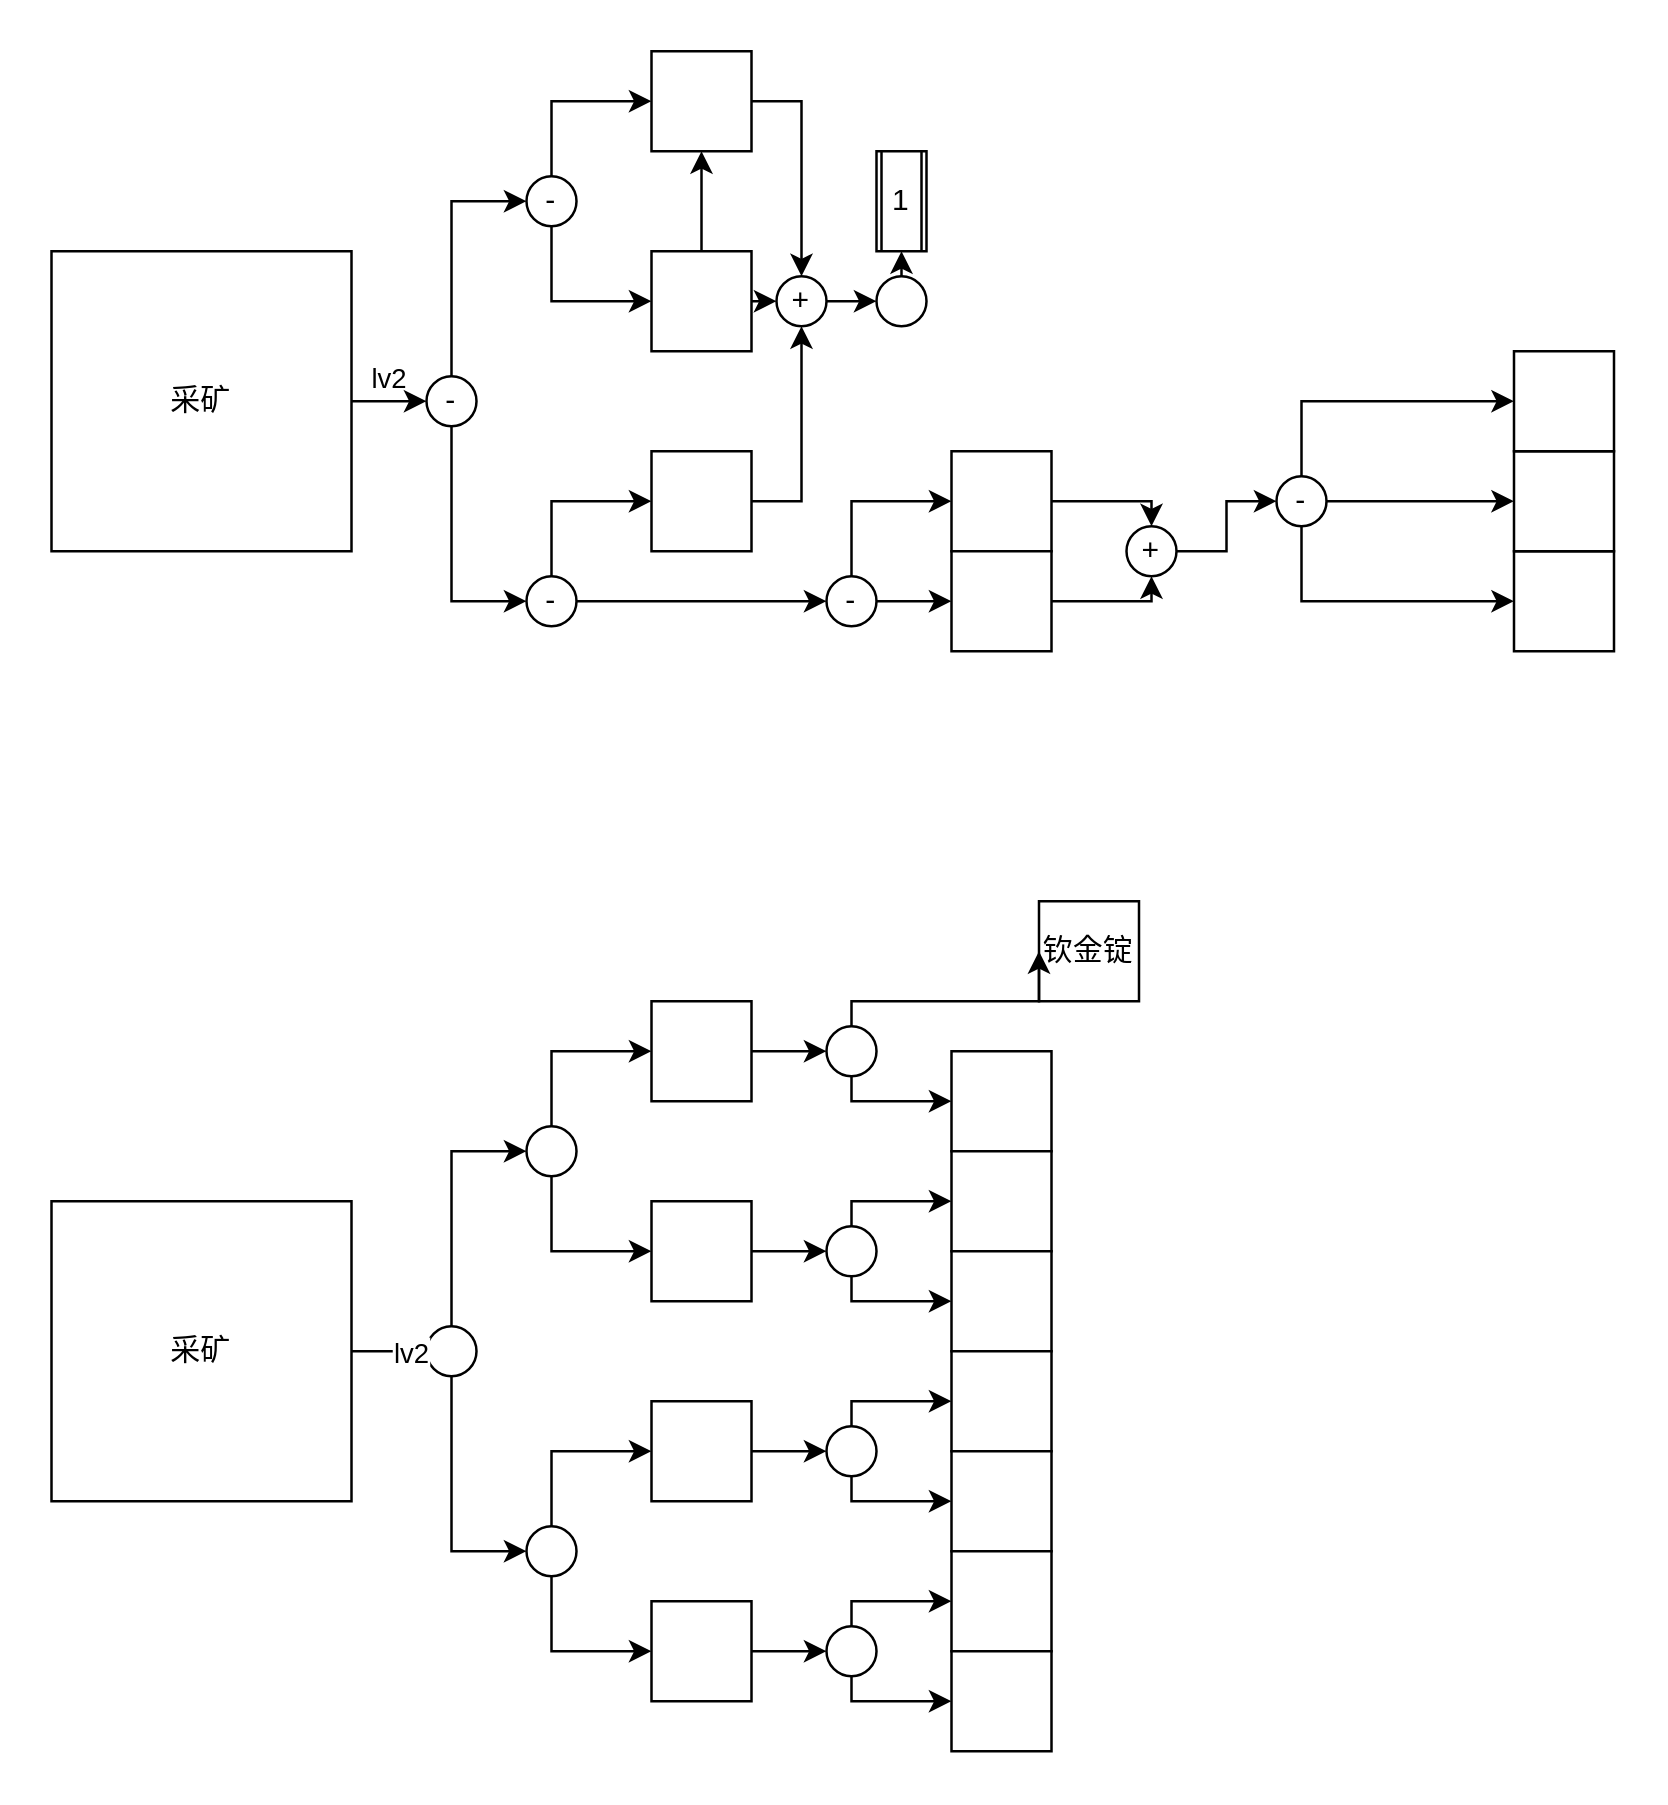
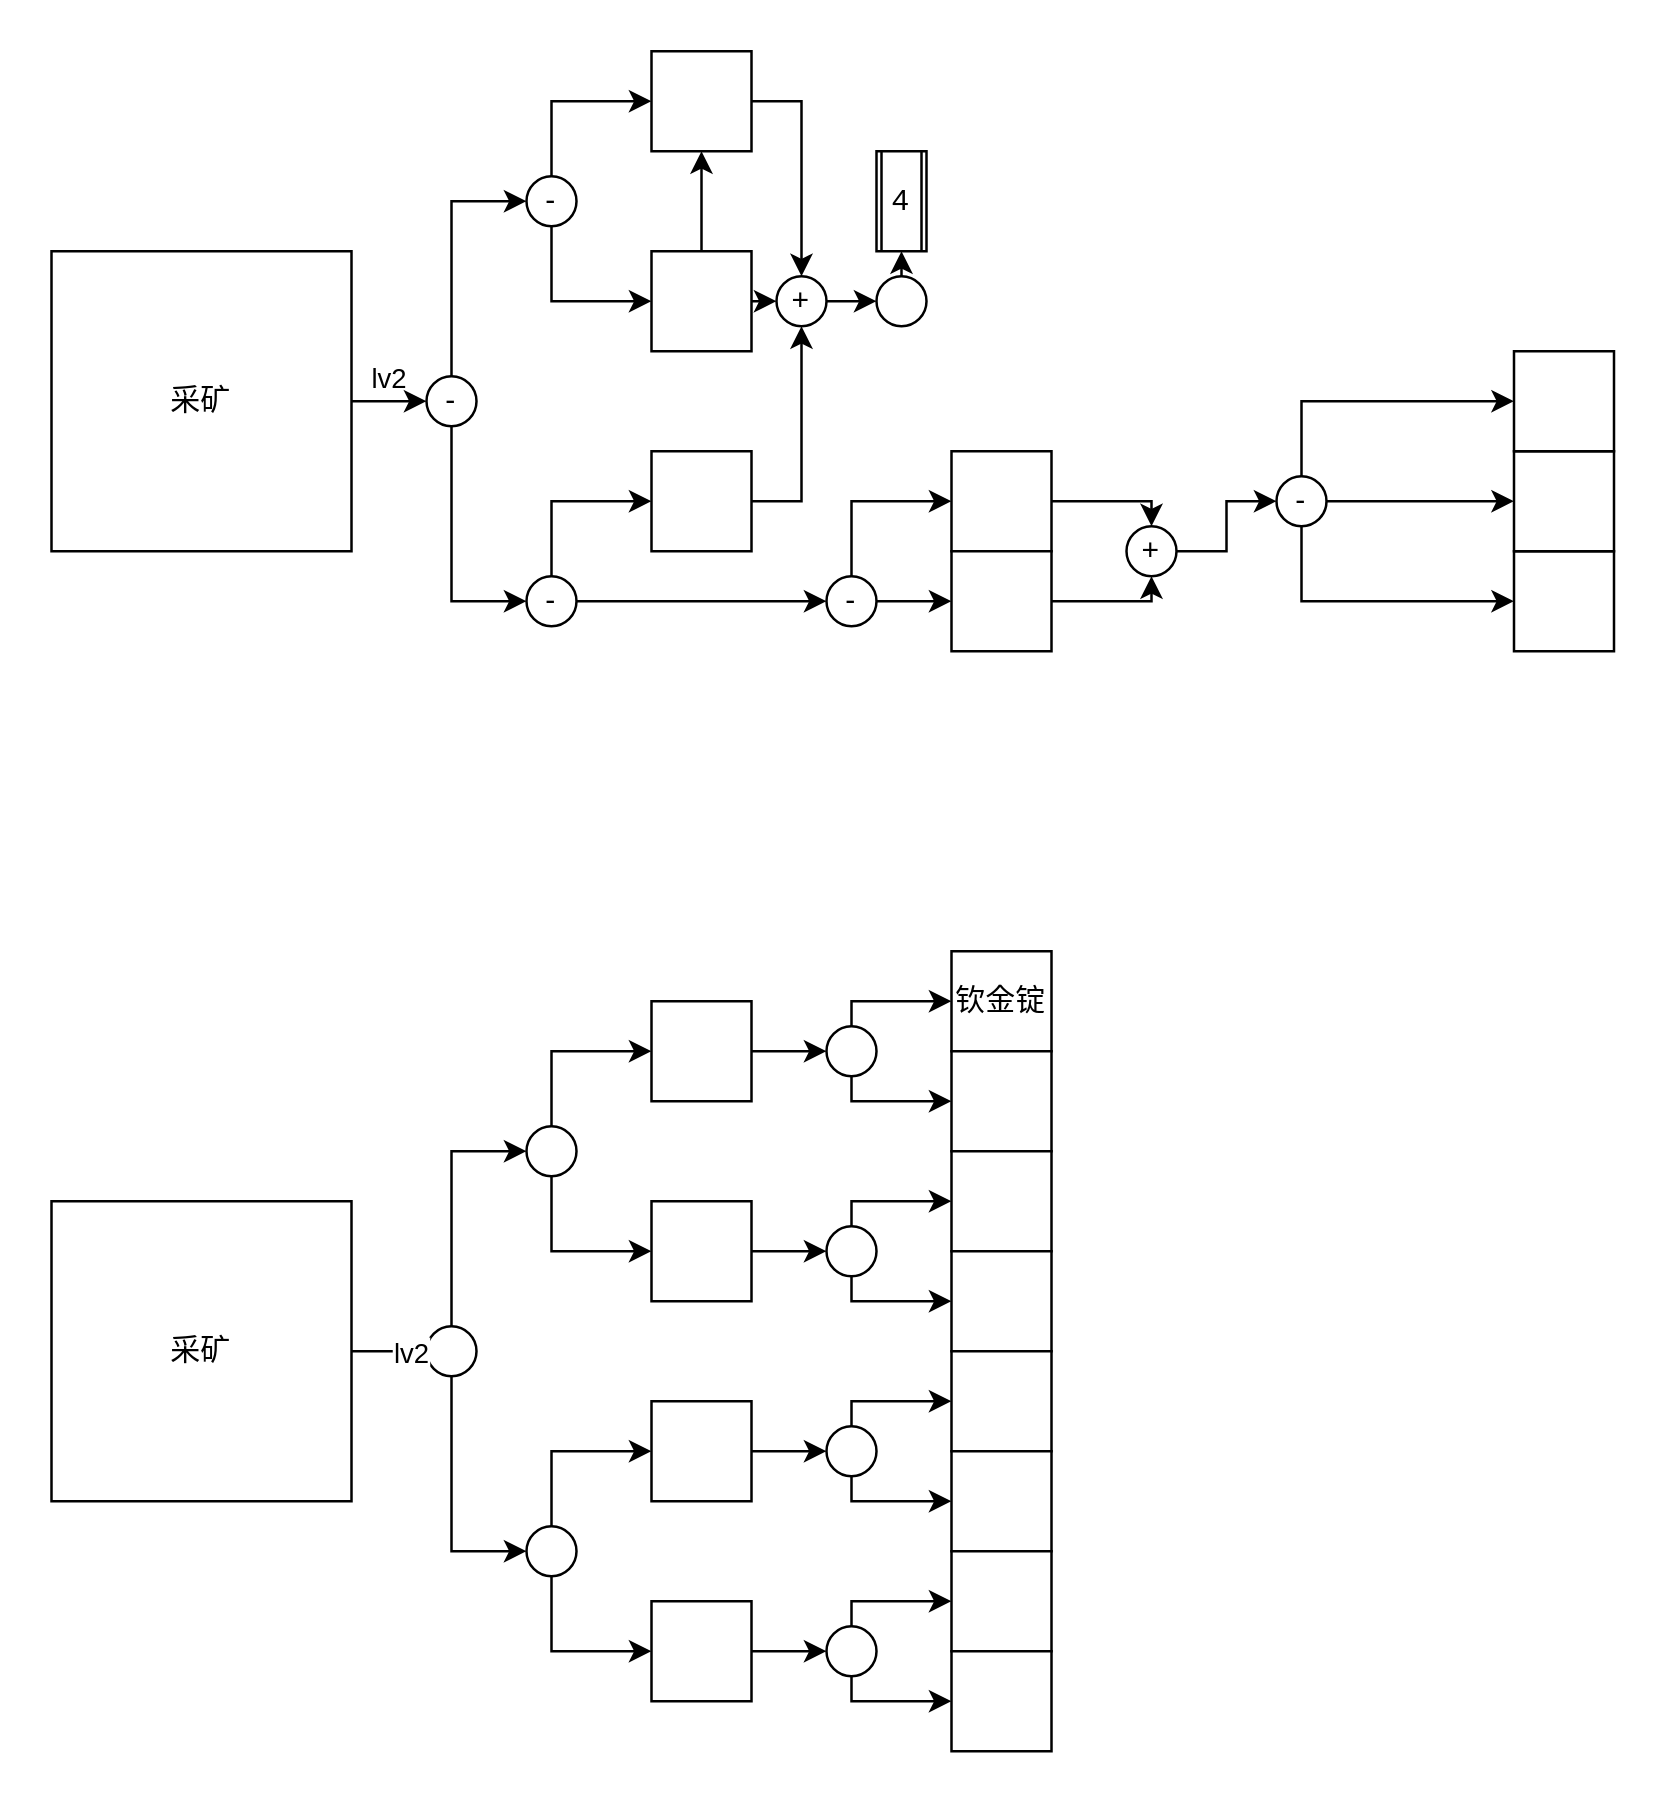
node "1": label "1" -> "4"
node "钦金锭": moved (1089, 951) -> (1001, 1001)
